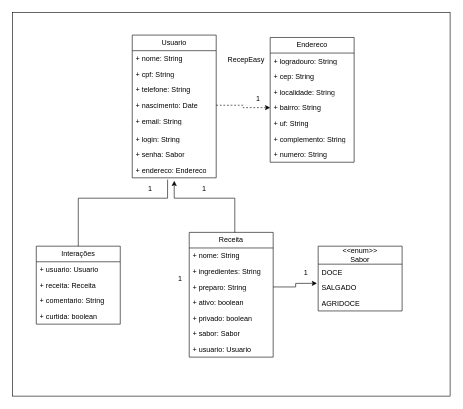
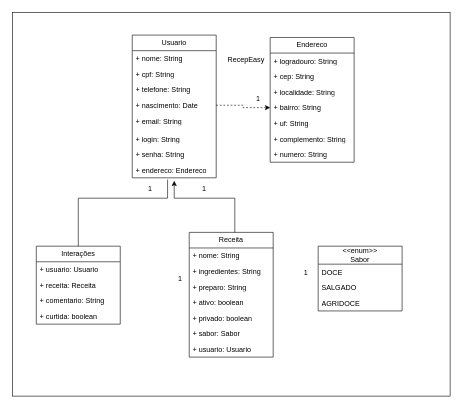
node "+ senha: Sabor": label "+ senha: Sabor" -> "+ senha: String"
edge "+ preparo: String" -> "SALGADO": removed
